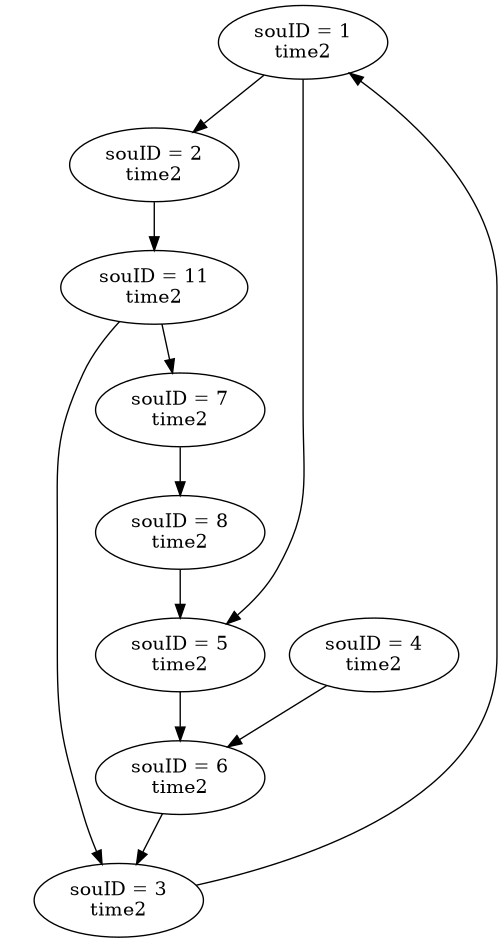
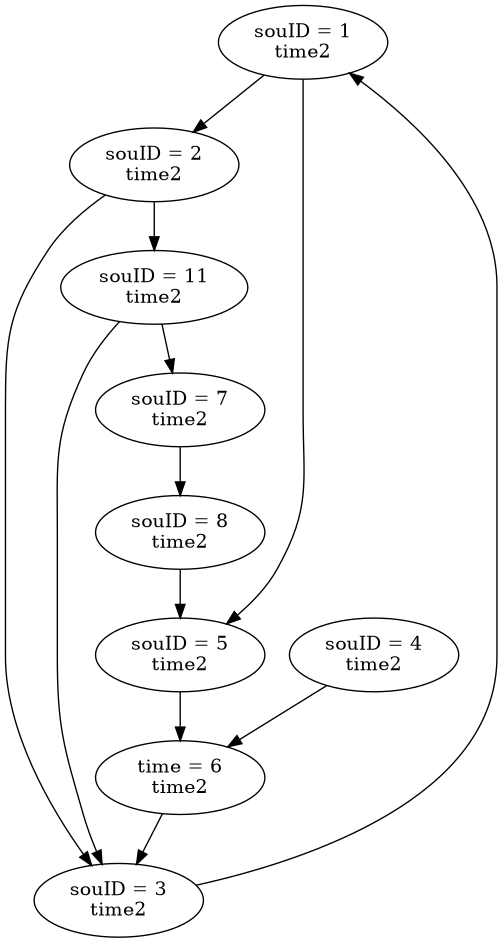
edge "souID = 2 time2" -> "souID = 3 time2": added
node "souID = 6 time2": label "souID = 6 time2" -> "time = 6 time2"
